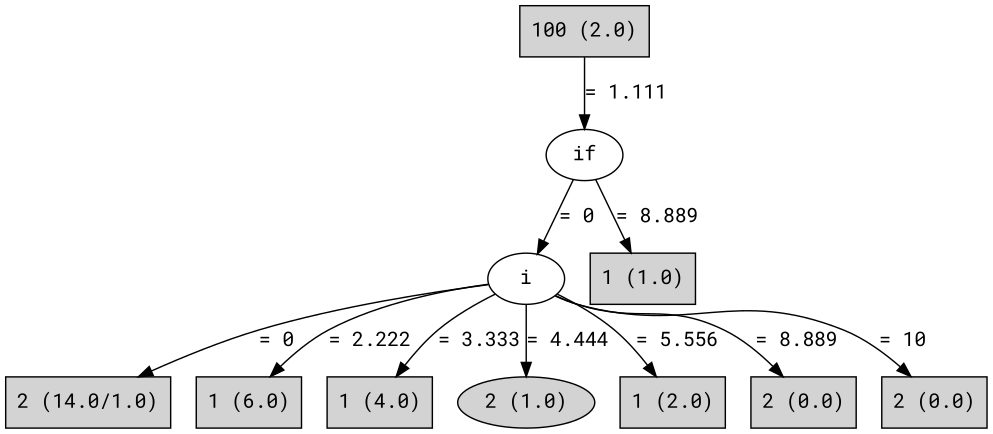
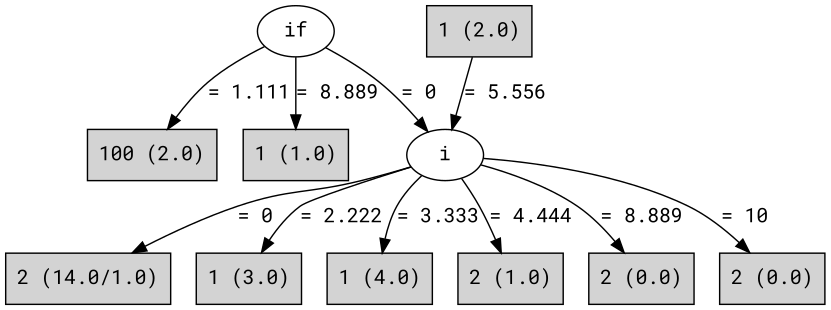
edge "100 (2.0)" -> "if": reversed
edge "i" -> "1 (2.0)": reversed
node "1 (6.0)": label "1 (6.0)" -> "1 (3.0)"
node "2 (1.0)": shape ellipse -> box
